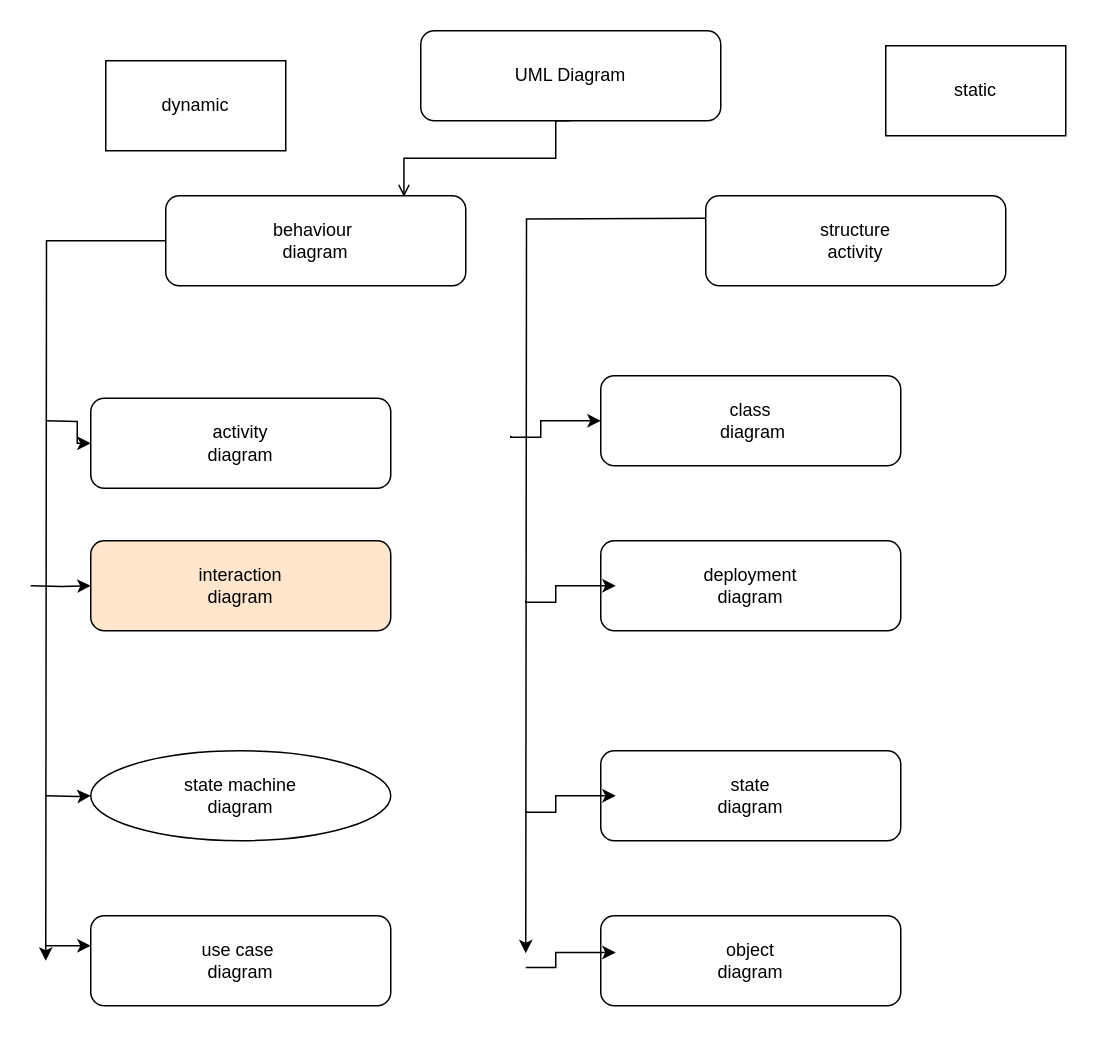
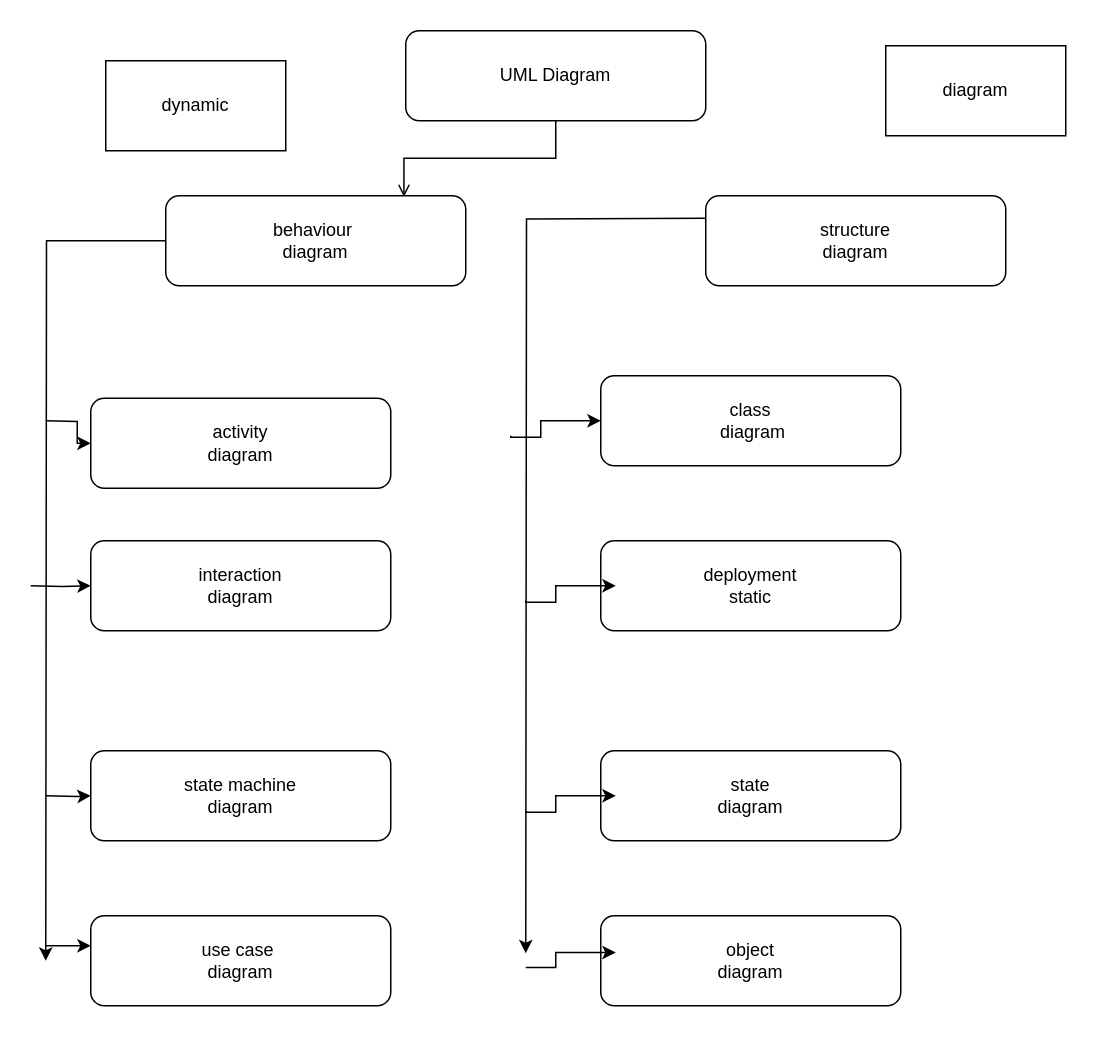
node "UML Diagram": moved (571, 76) -> (556, 76)
node "static": label "static" -> "diagram"
node "structure activity": label "structure activity" -> "structure diagram"
node "interaction diagram": fillcolor #ffe6cc -> #ffffff
node "deployment diagram": label "deployment diagram" -> "deployment static"
node "state machine diagram": shape ellipse -> rounded rectangle
